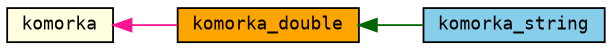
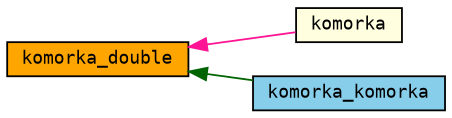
edge "komorka_double" -> "komorka": reversed
node "komorka_string": label "komorka_string" -> "komorka_komorka"
